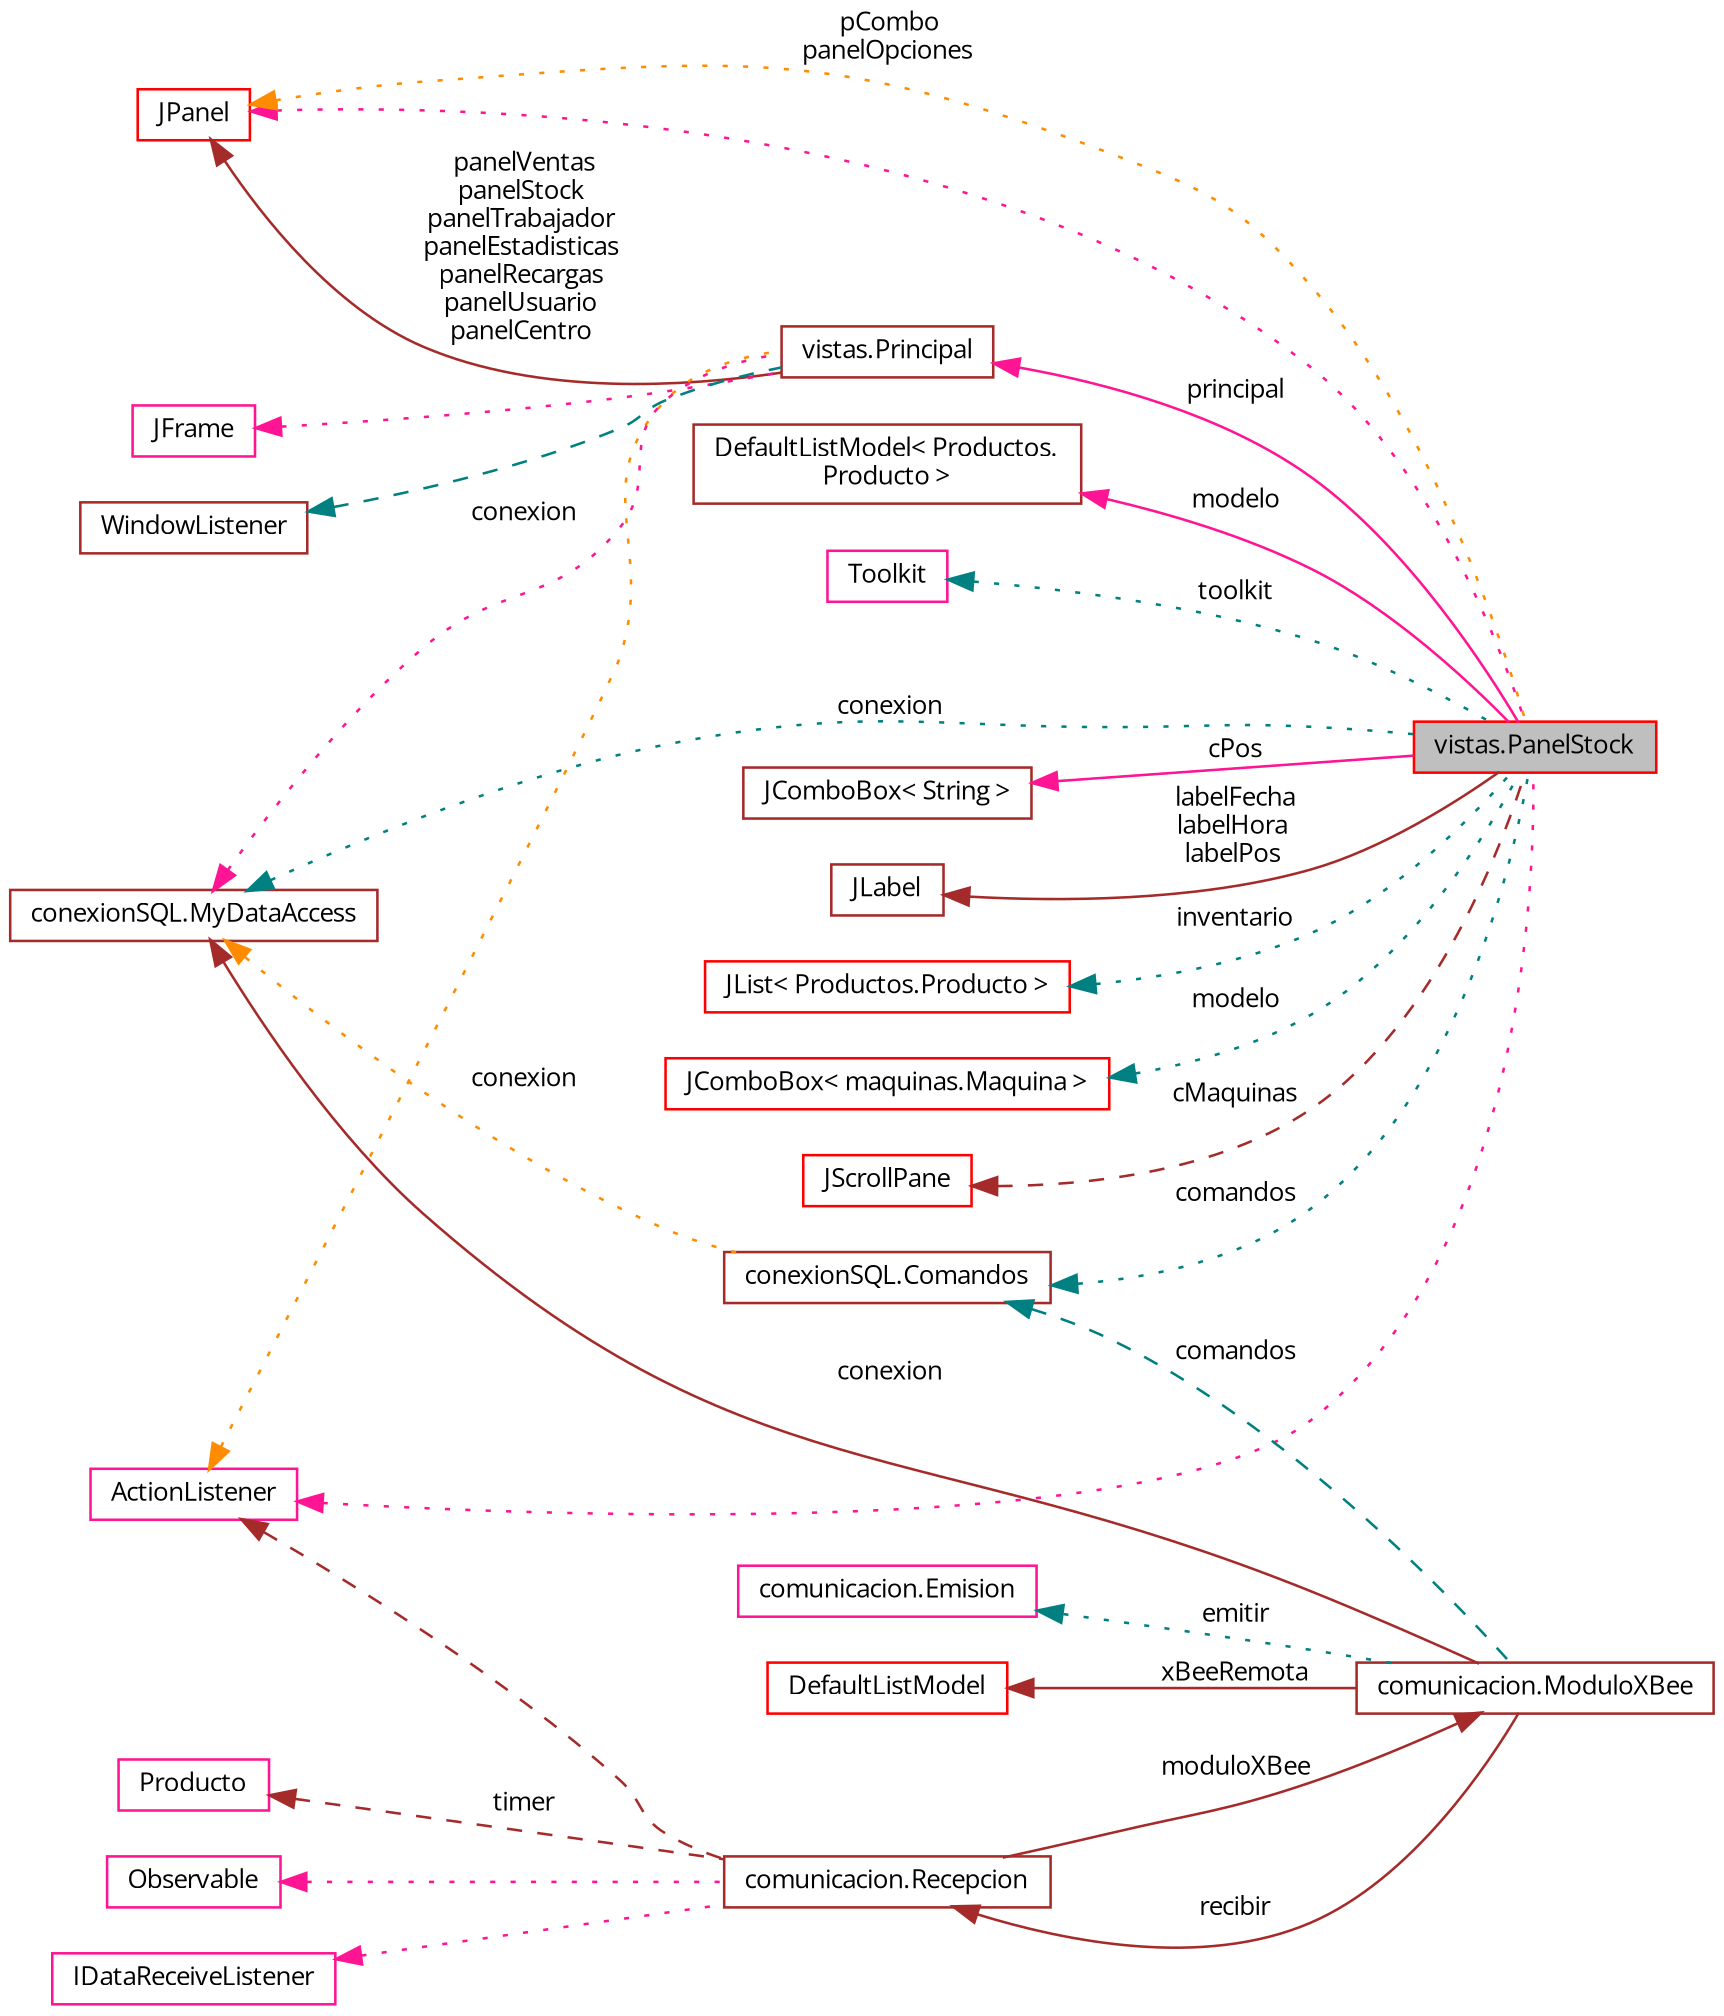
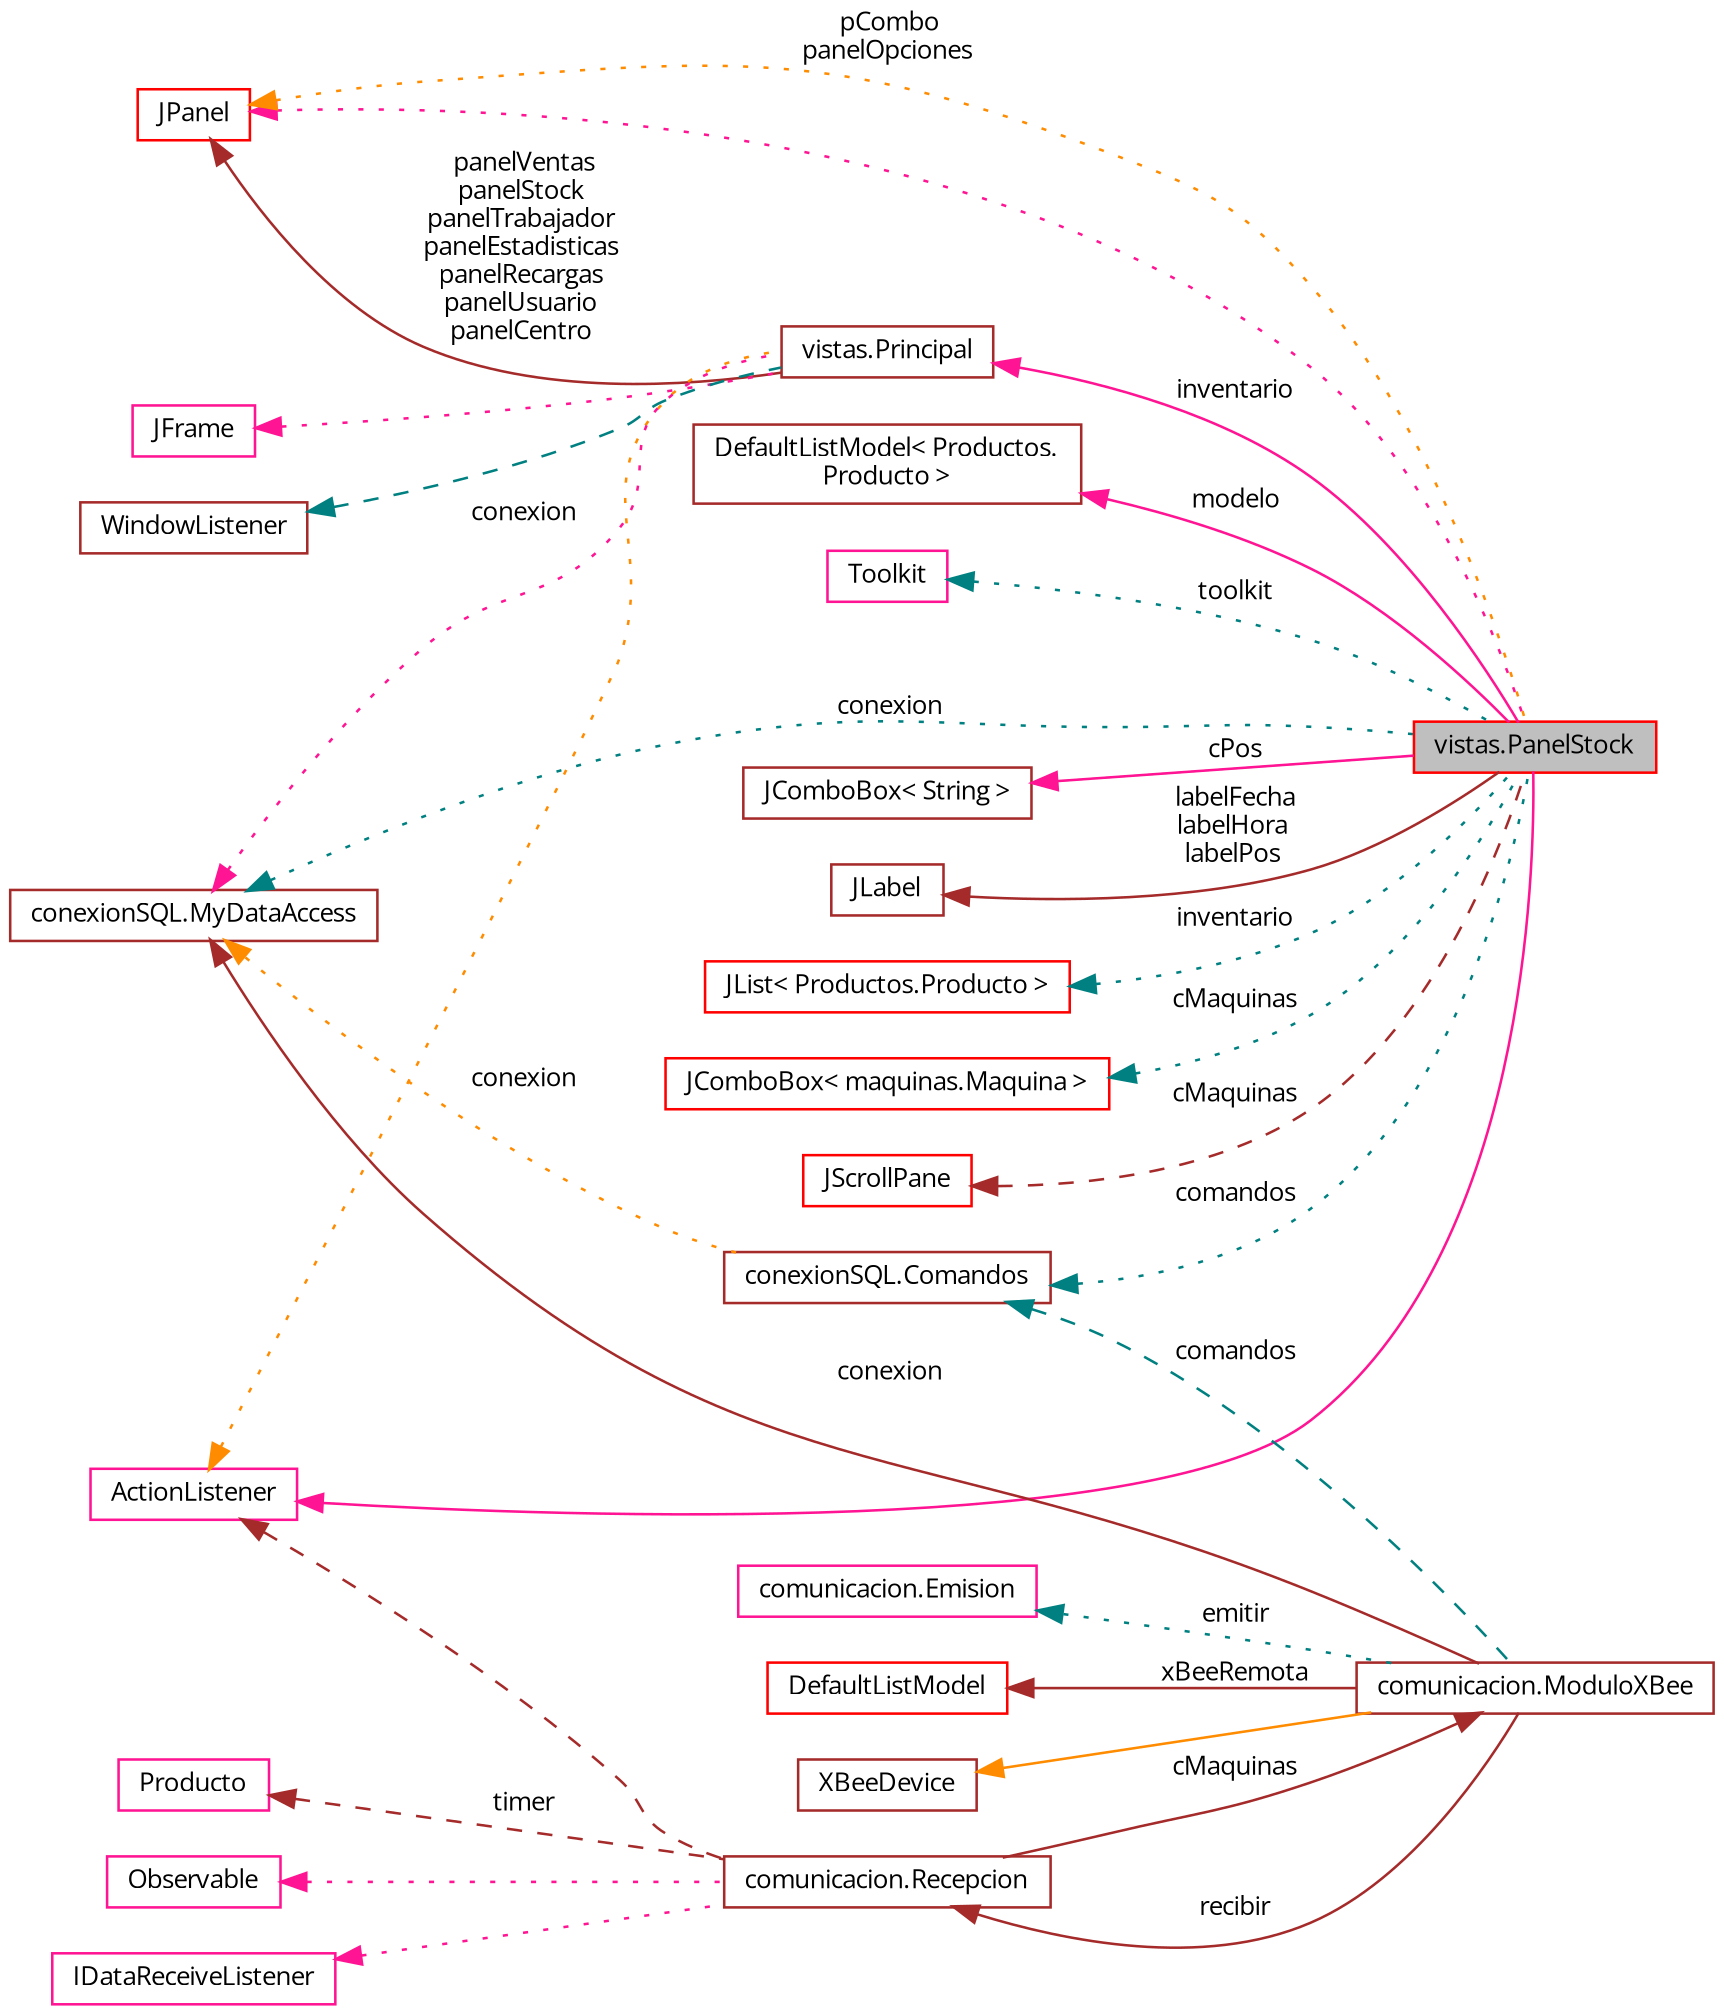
edge "vistas.PanelStock" -> "vistas.Principal": label " principal" -> " inventario"
edge "vistas.PanelStock" -> "JComboBox< maquinas.Maquina >": label " modelo" -> " cMaquinas"
edge "vistas.PanelStock" -> "ActionListener": style dotted -> solid
edge "comunicacion.Recepcion" -> "comunicacion.ModuloXBee": label " moduloXBee" -> " cMaquinas"
node "XBeeDevice": added
